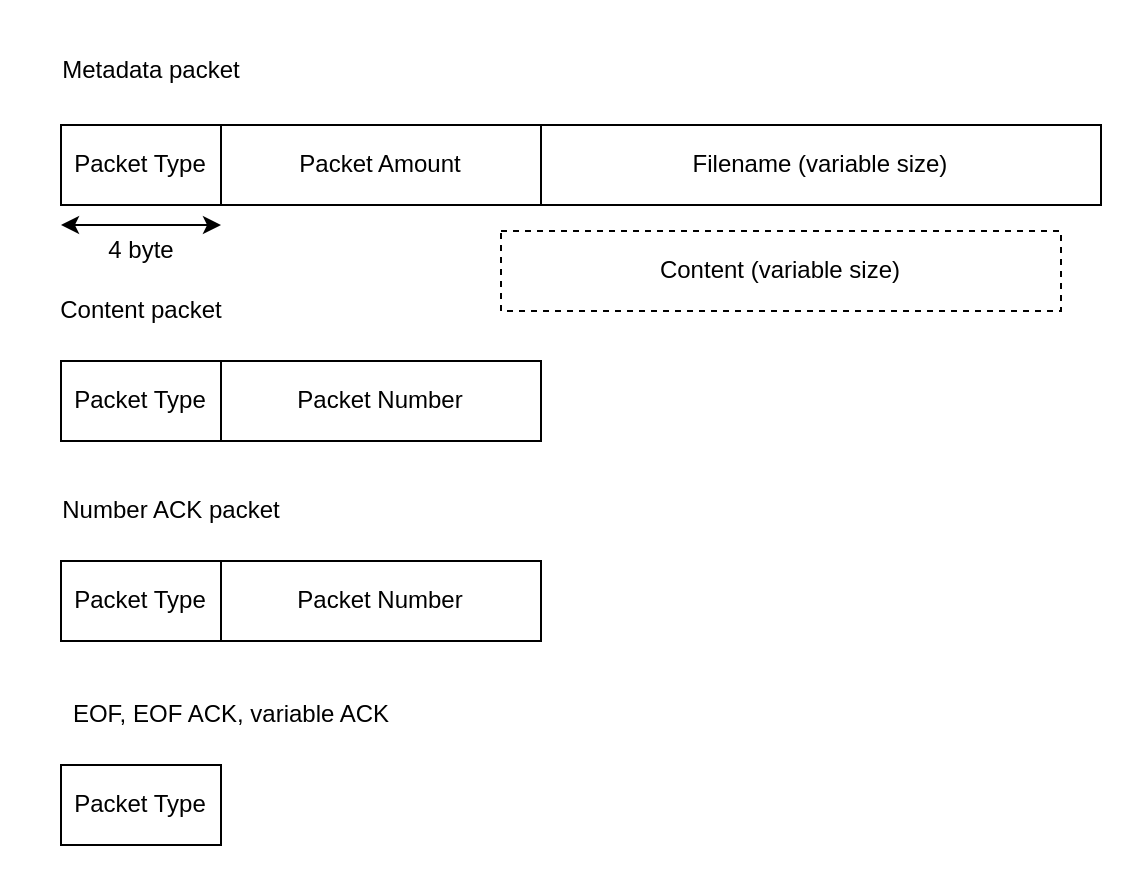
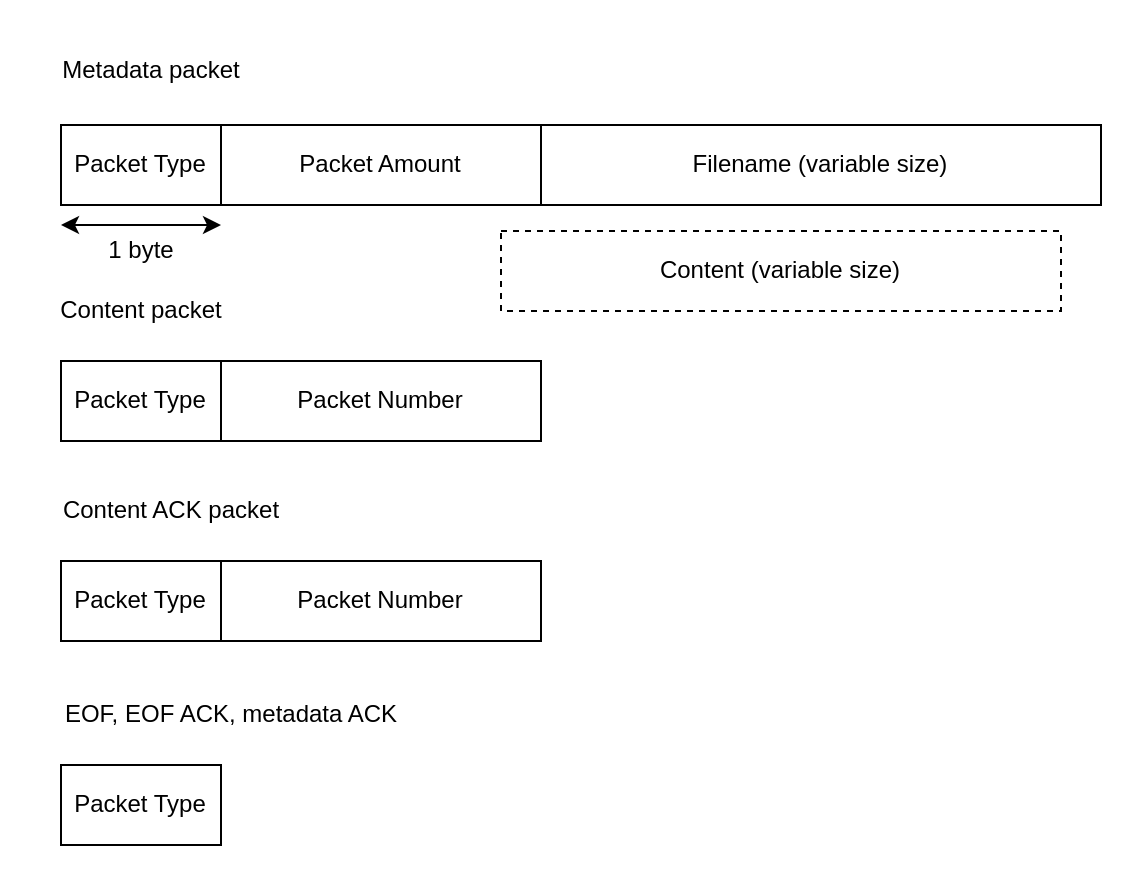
node "4 byte": label "4 byte" -> "1 byte"
node "Number ACK packet": label "Number ACK packet" -> "Content ACK packet"
node "EOF, EOF ACK, variable ACK": label "EOF, EOF ACK, variable ACK" -> "EOF, EOF ACK, metadata ACK"
